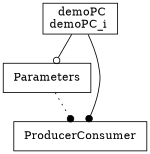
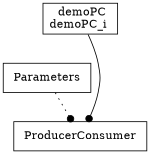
edge "demoPC demoPC_i" -> "Parameters": removed
